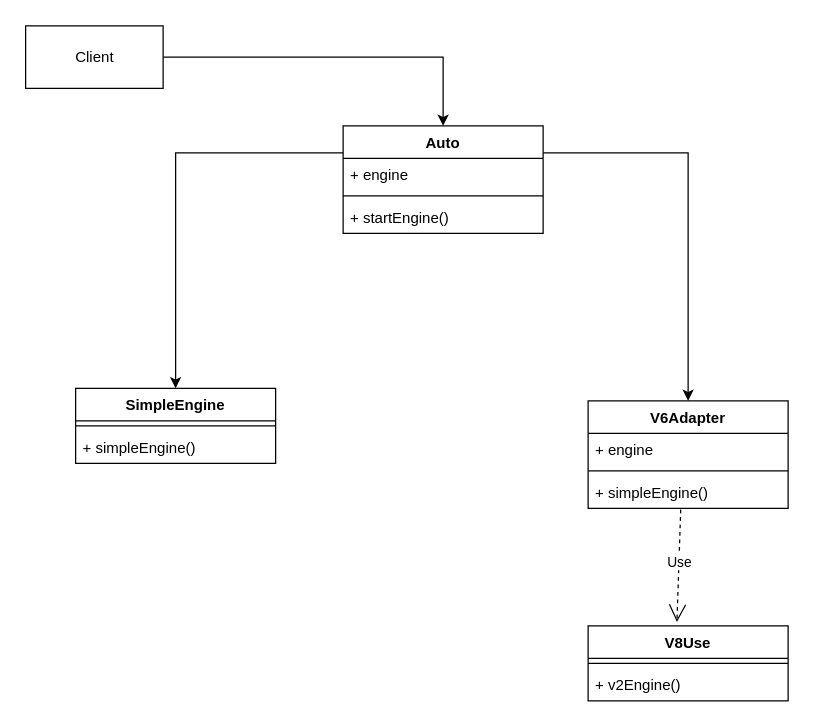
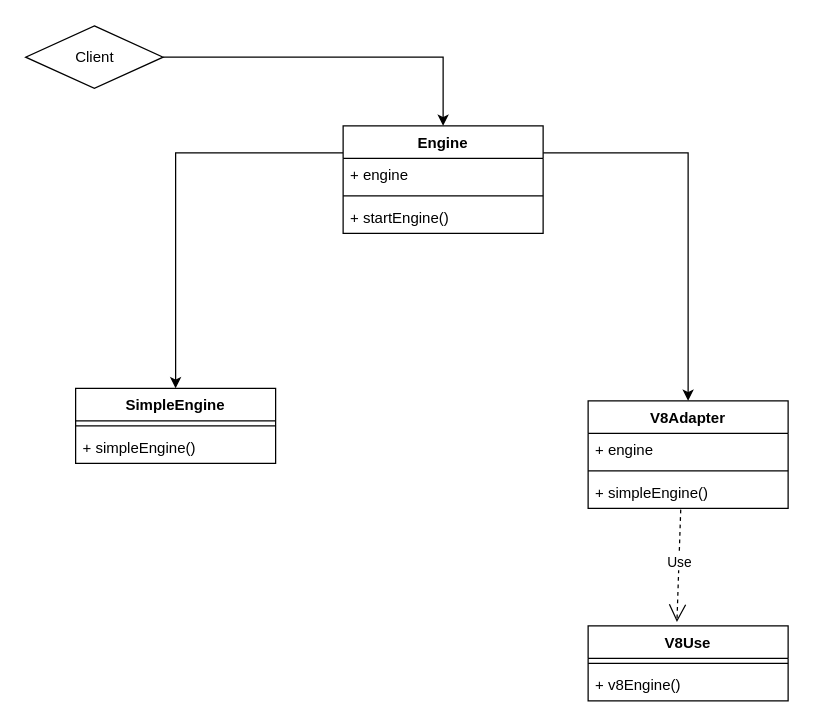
node "Client": shape rectangle -> diamond
node "Auto": label "Auto" -> "Engine"
node "V6Adapter": label "V6Adapter" -> "V8Adapter"
node "+ v2Engine()": label "+ v2Engine()" -> "+ v8Engine()"
